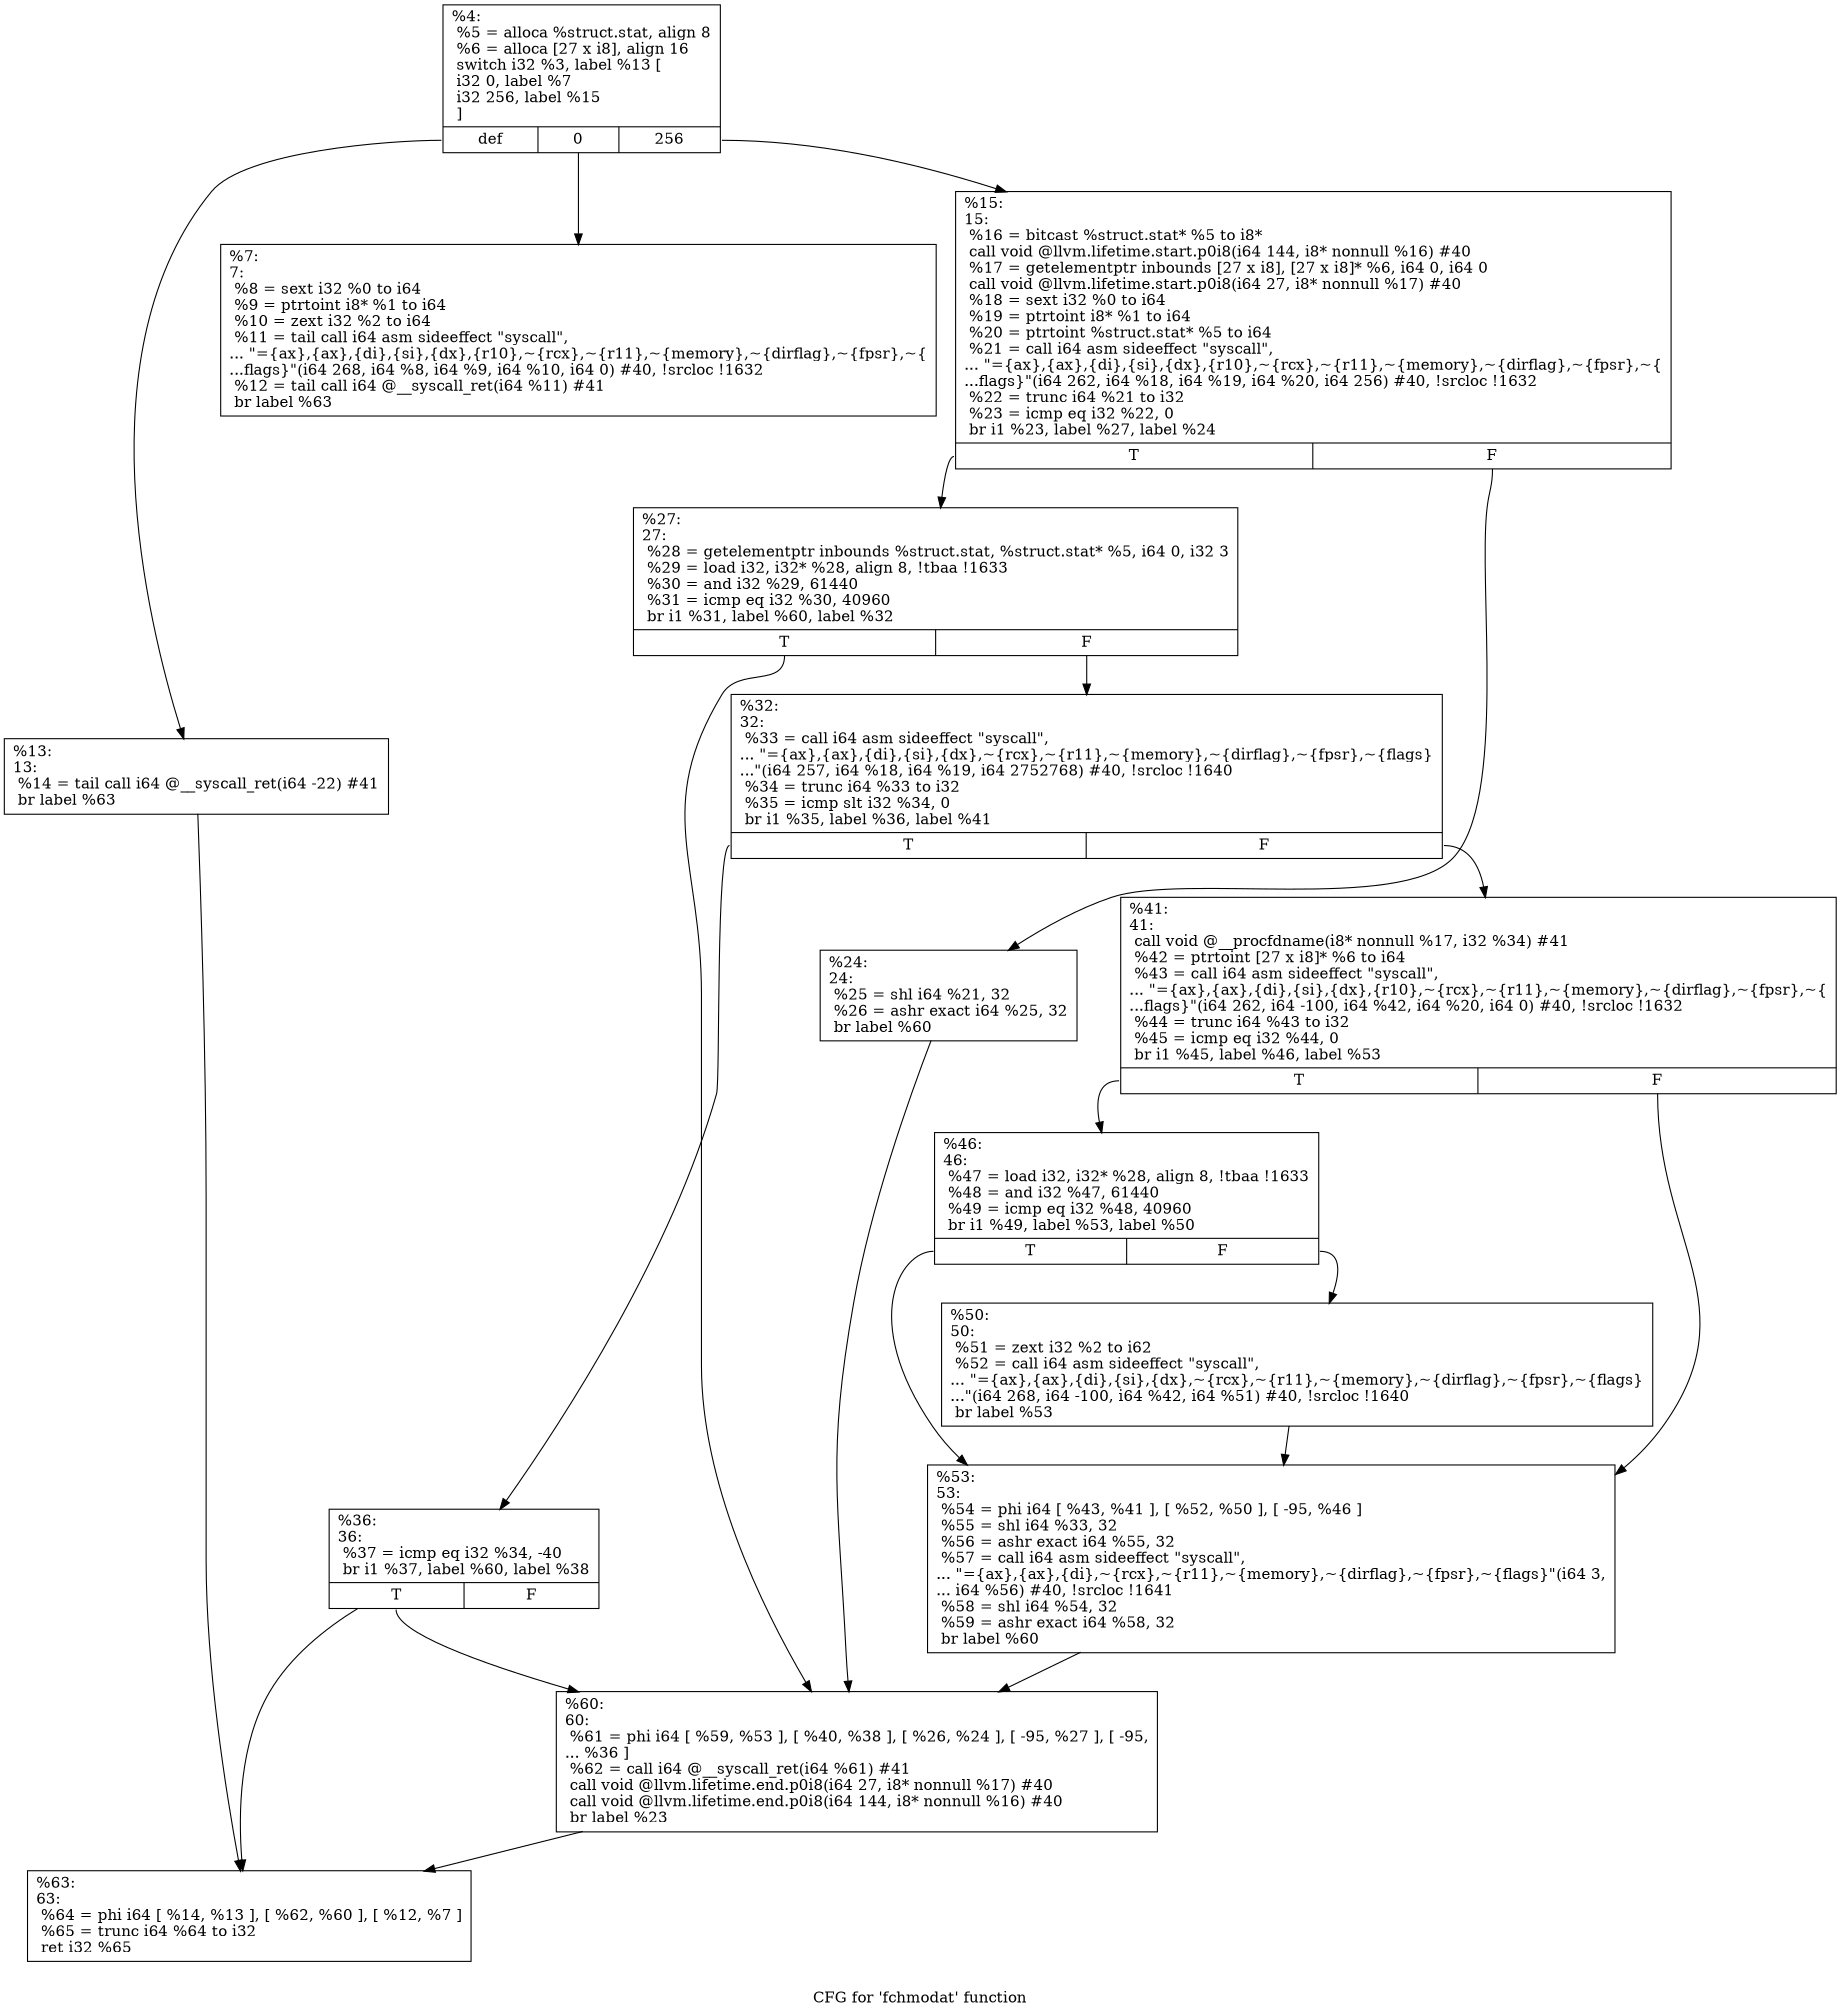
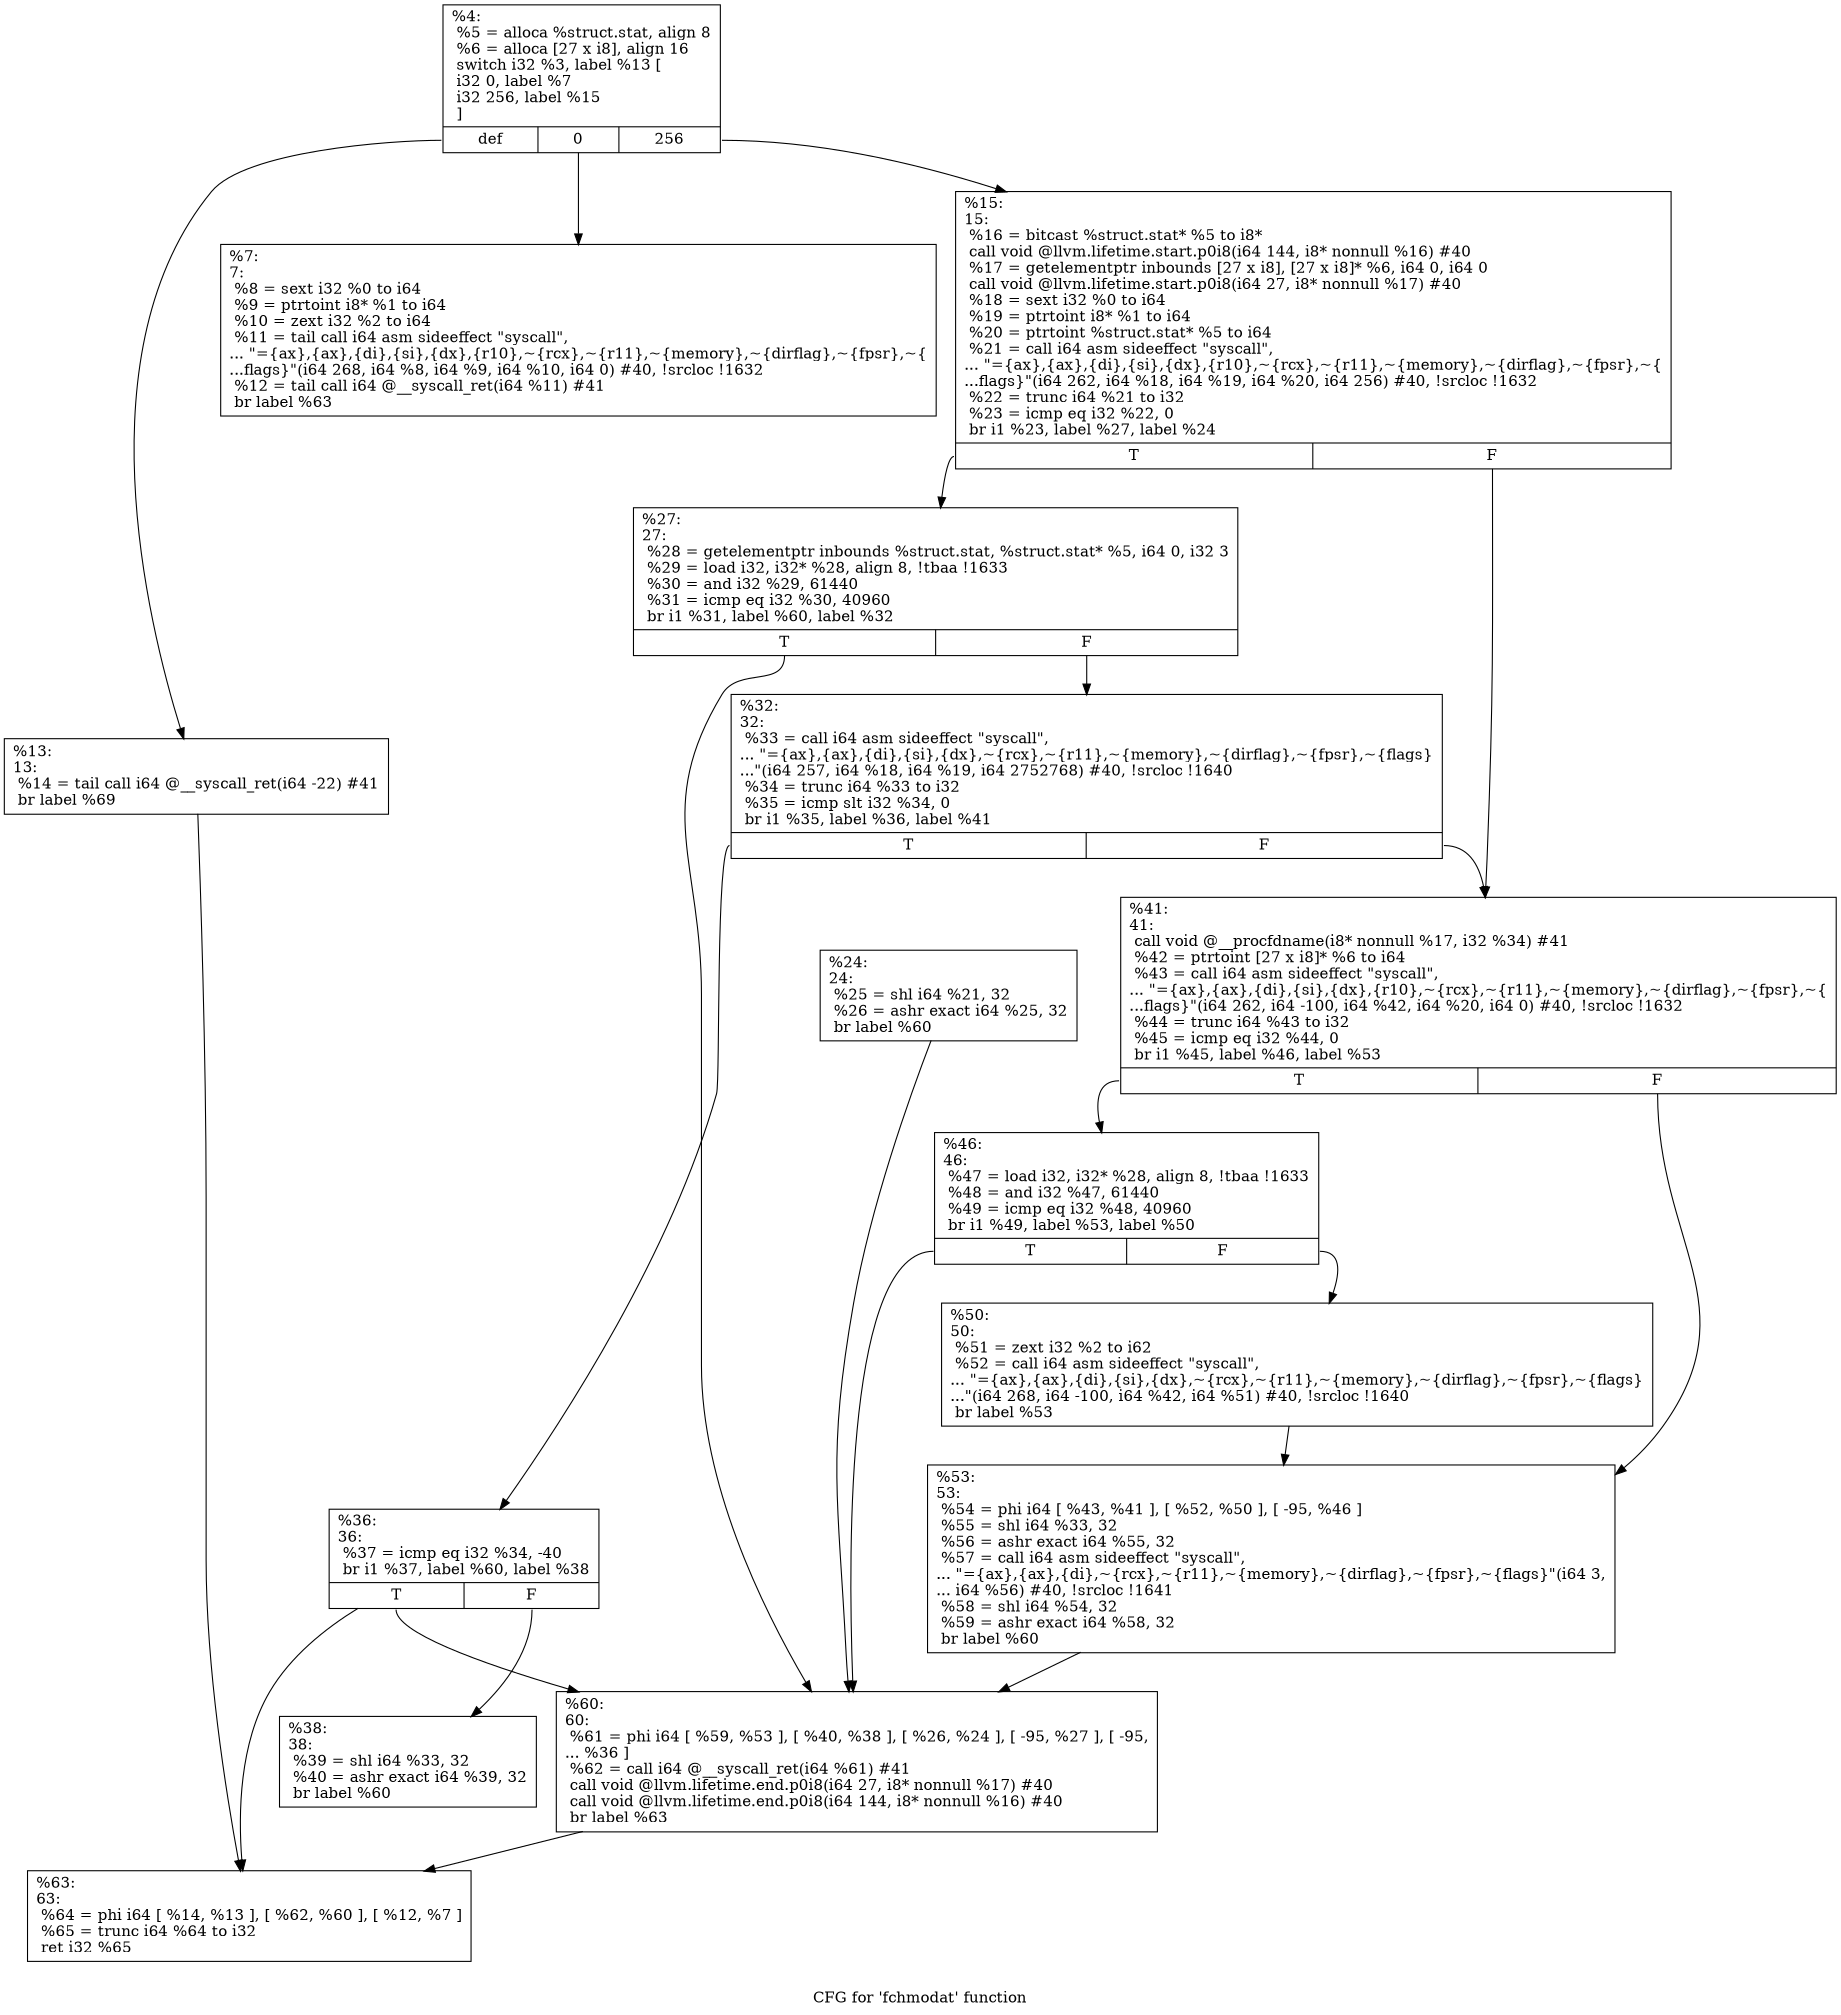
node "%13:": text "br label %63" -> "br label %69"
edge "%15:" -> "%24:": now "%15:" -> "%41:"
edge "%46:" -> "%53:": now "%46:" -> "%60:"
node "%38:": added
node "%60:": text "br label %23" -> "br label %63"
